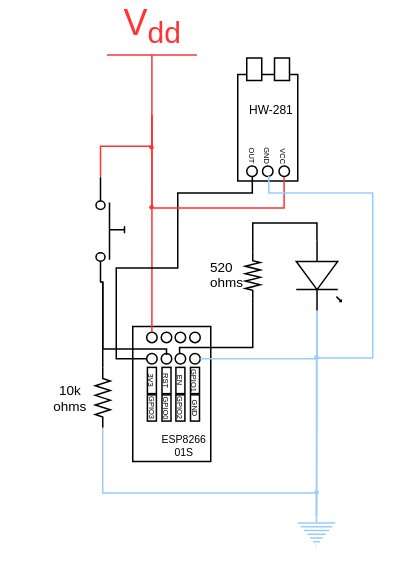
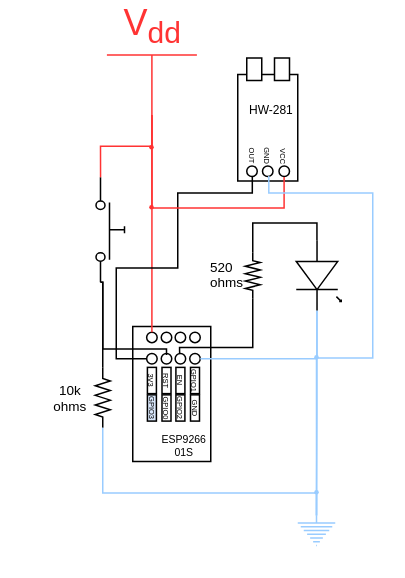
node "GPIO3": fillcolor #ffffff -> #dae8fc
node "ESP826601S": label "ESP826601S" -> "ESP926601S"
